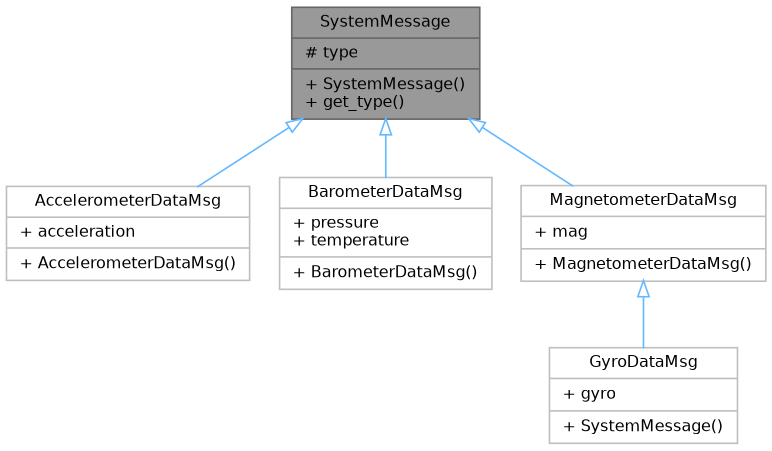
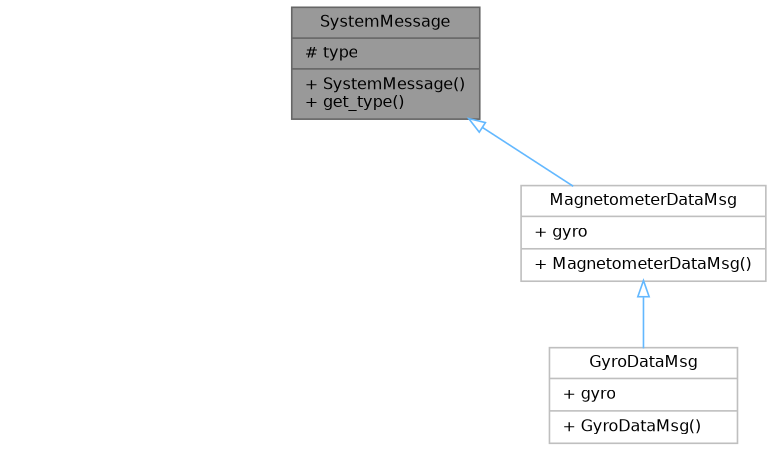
node "MagnetometerDataMsg": text "+ mag" -> "+ gyro"
node "AccelerometerDataMsg": removed
node "BarometerDataMsg": removed
node "GyroDataMsg": text "+ SystemMessage()" -> "+ GyroDataMsg()"
